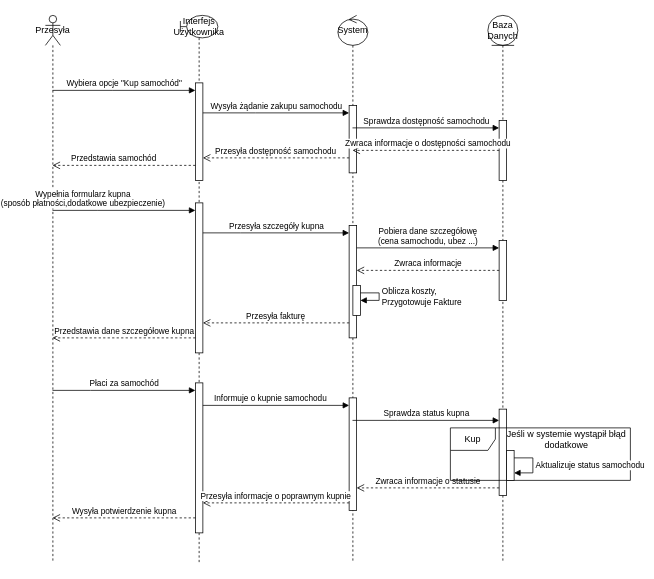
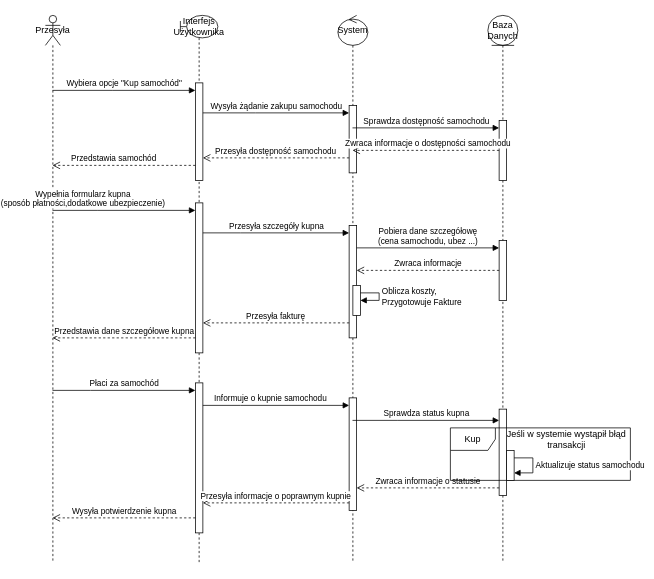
node "Jeśli w systemie wystąpił błąd dodatkowe": label "Jeśli w systemie wystąpił błąd dodatkowe" -> "Jeśli w systemie wystąpił błąd transakcji"
